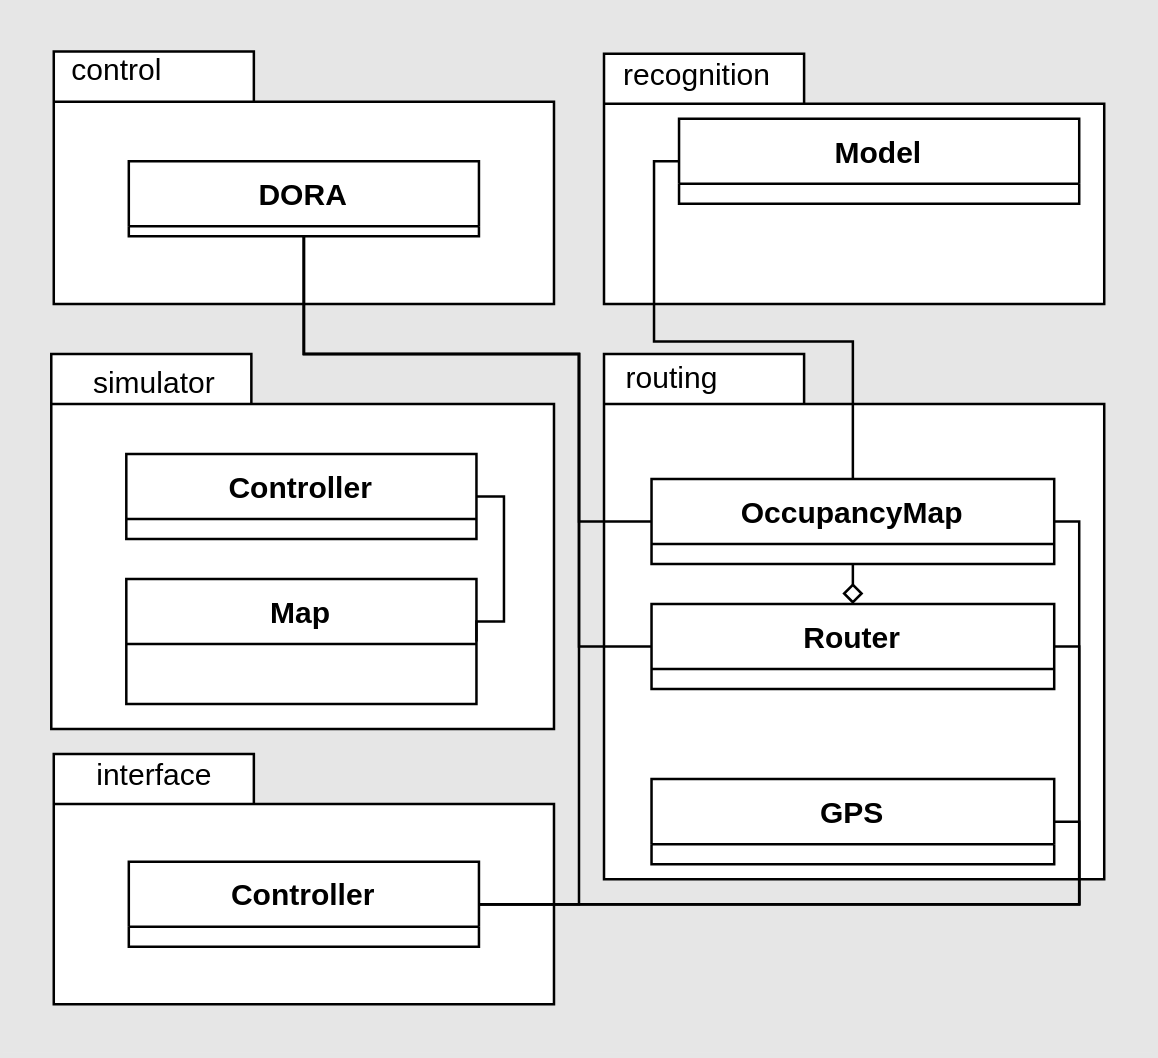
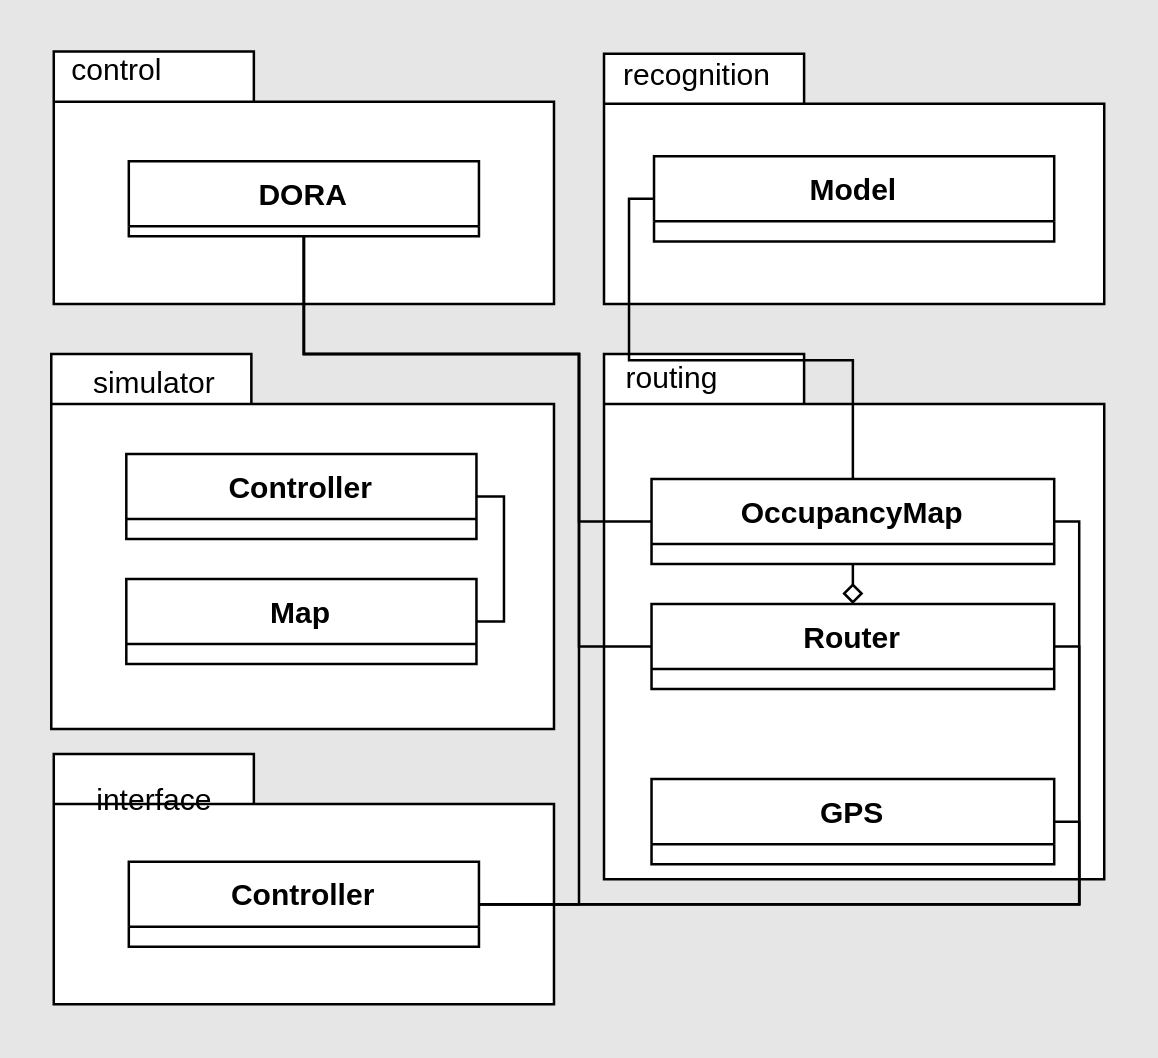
node "Model": moved (879, 161) -> (854, 199)
node "Map": size 350x125 -> 350x85
node "interface": moved (154, 776) -> (154, 801)
